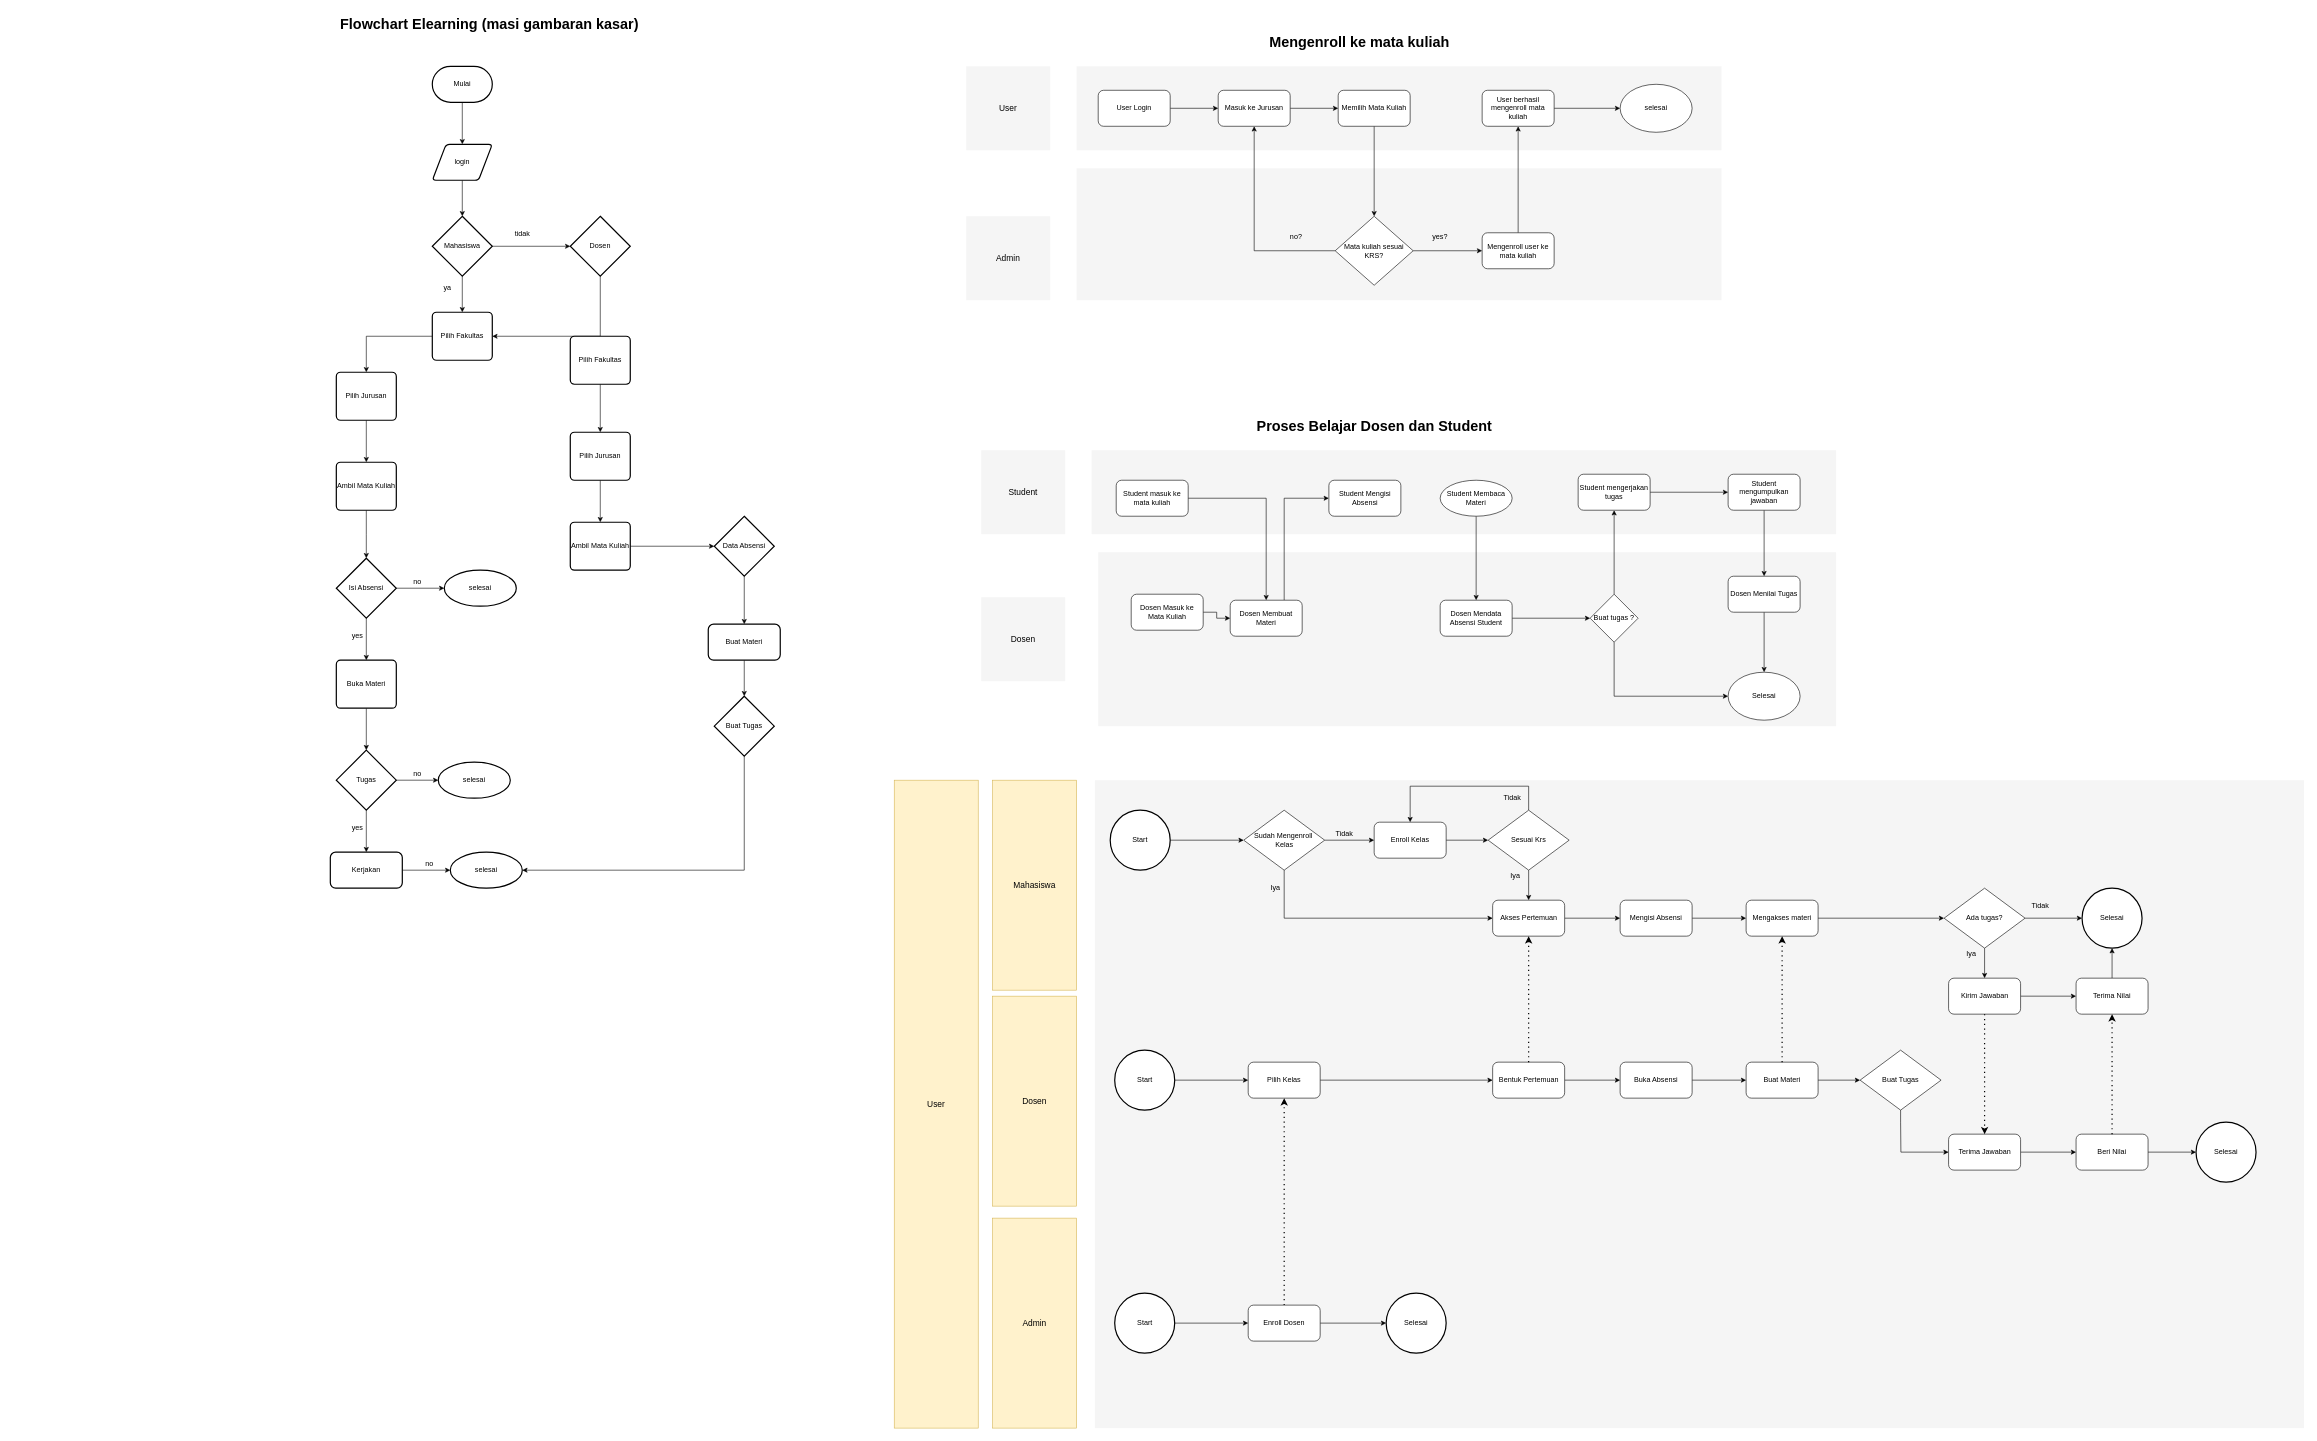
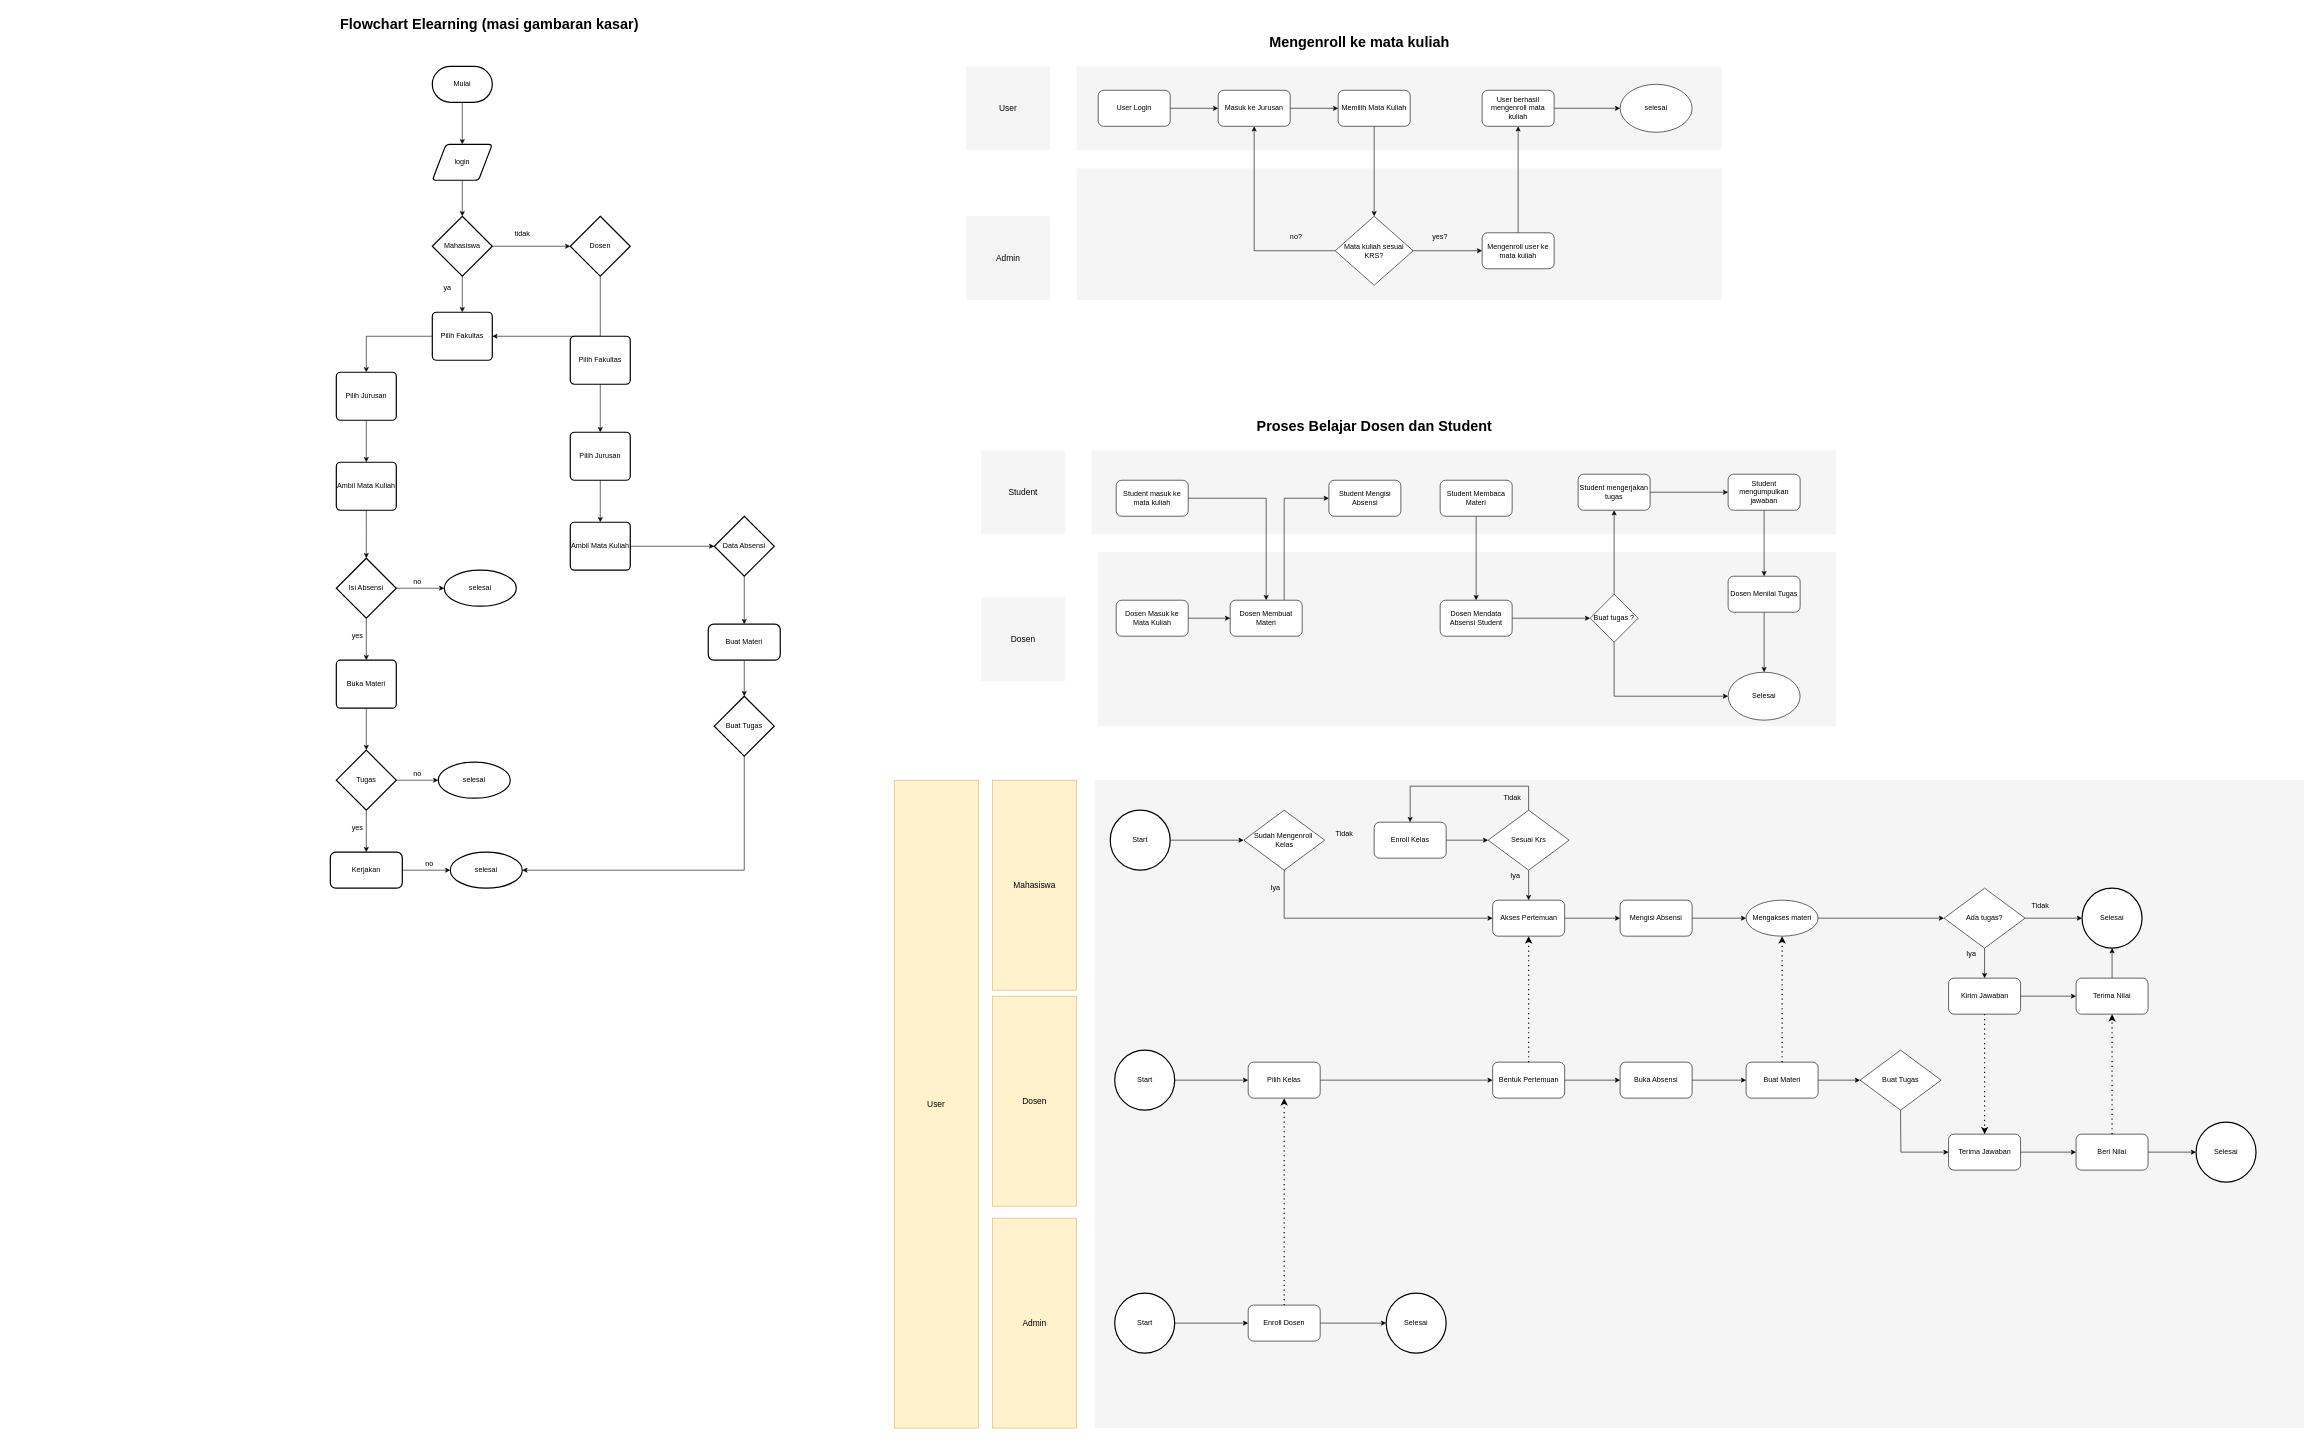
node "Student Membaca Materi": shape ellipse -> rounded rectangle
node "Dosen Masuk ke Mata Kuliah": moved (1167, 612) -> (1152, 618)
edge "Sudah Mengenroll Kelas" -> "Enroll Kelas": removed
node "Mengakses materi": shape rounded rectangle -> ellipse
